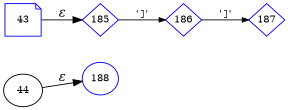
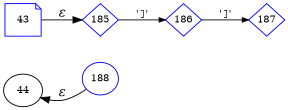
edge "44" -> "188": reversed
